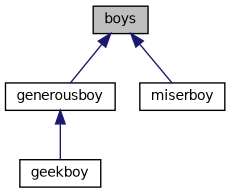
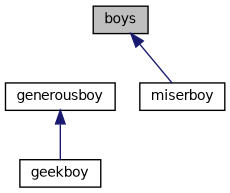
edge "generousboy" -> "boys": removed
